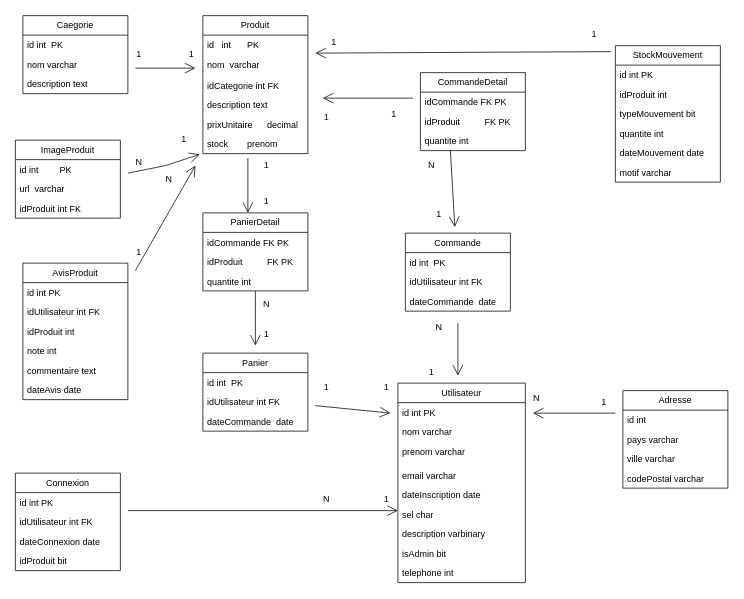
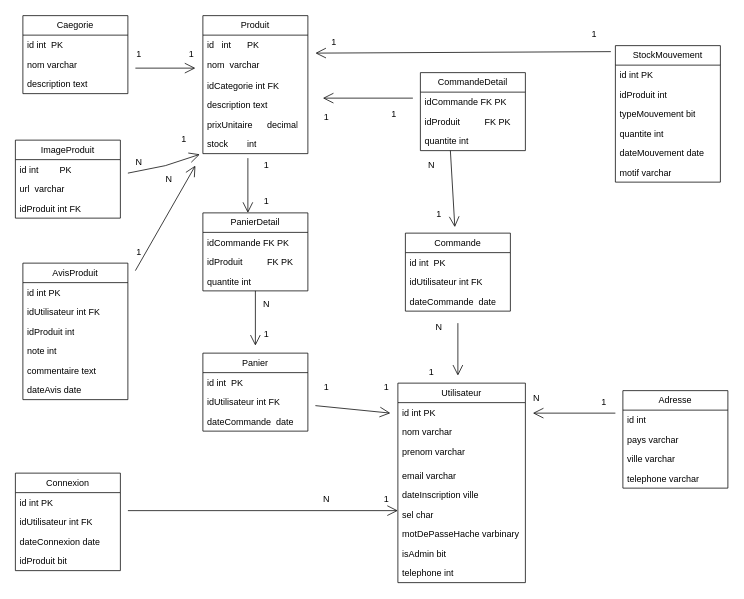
node "stock prenom": label "stock prenom" -> "stock int"
node "codePostal varchar": label "codePostal varchar" -> "telephone varchar"
node "dateInscription date": label "dateInscription date" -> "dateInscription ville"
node "description varbinary": label "description varbinary" -> "motDePasseHache varbinary"
